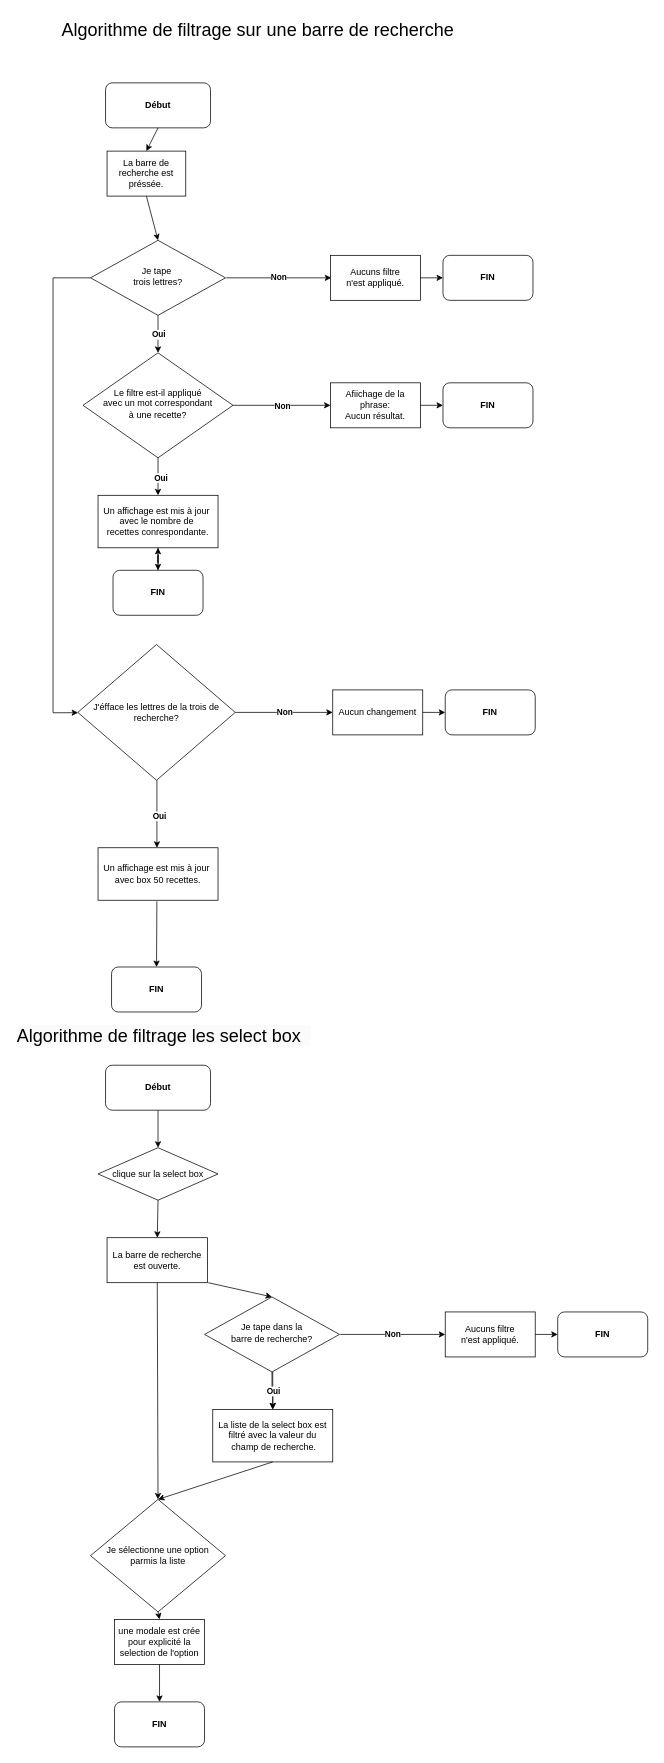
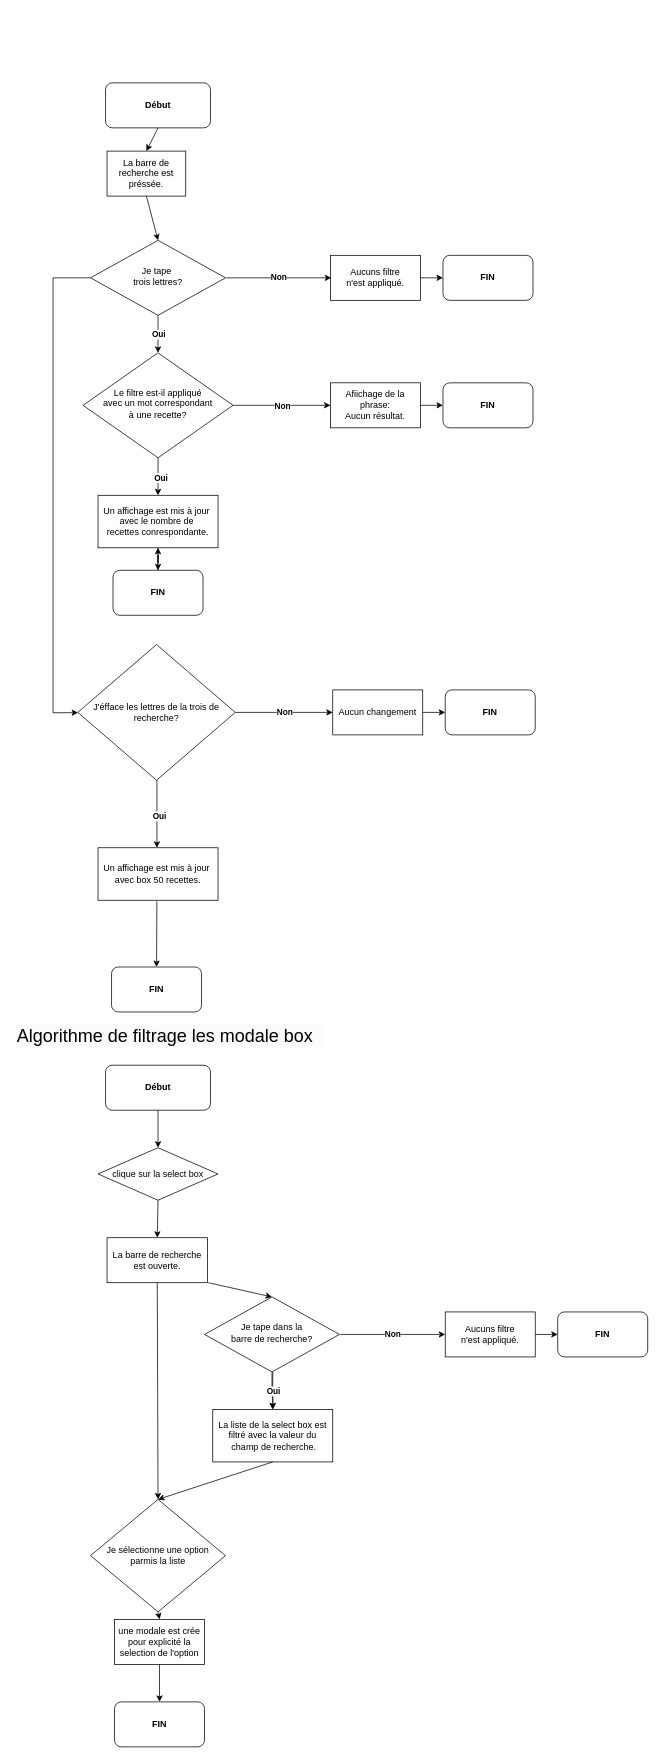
node "Algorithme de filtrage sur une barre de recherche": removed
node "Algorithme de filtrage les select box": label "Algorithme de filtrage les select box" -> "Algorithme de filtrage les modale box"
